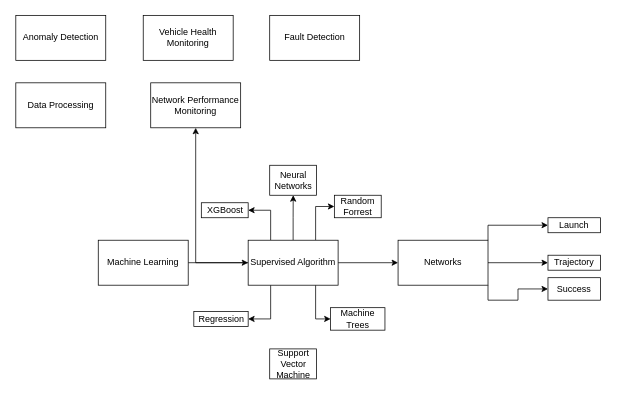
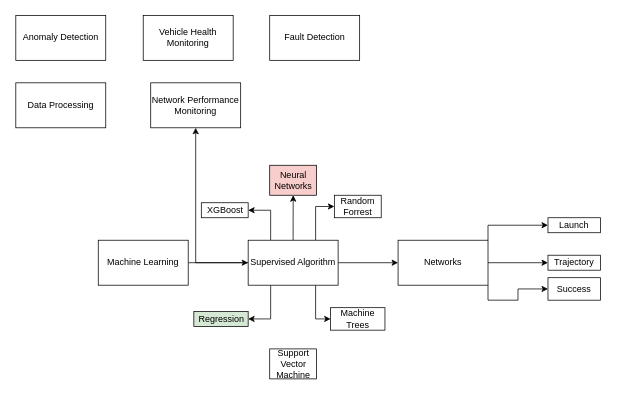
node "Neural Networks": fillcolor #ffffff -> #f8cecc
node "Regression": fillcolor #ffffff -> #d5e8d4
